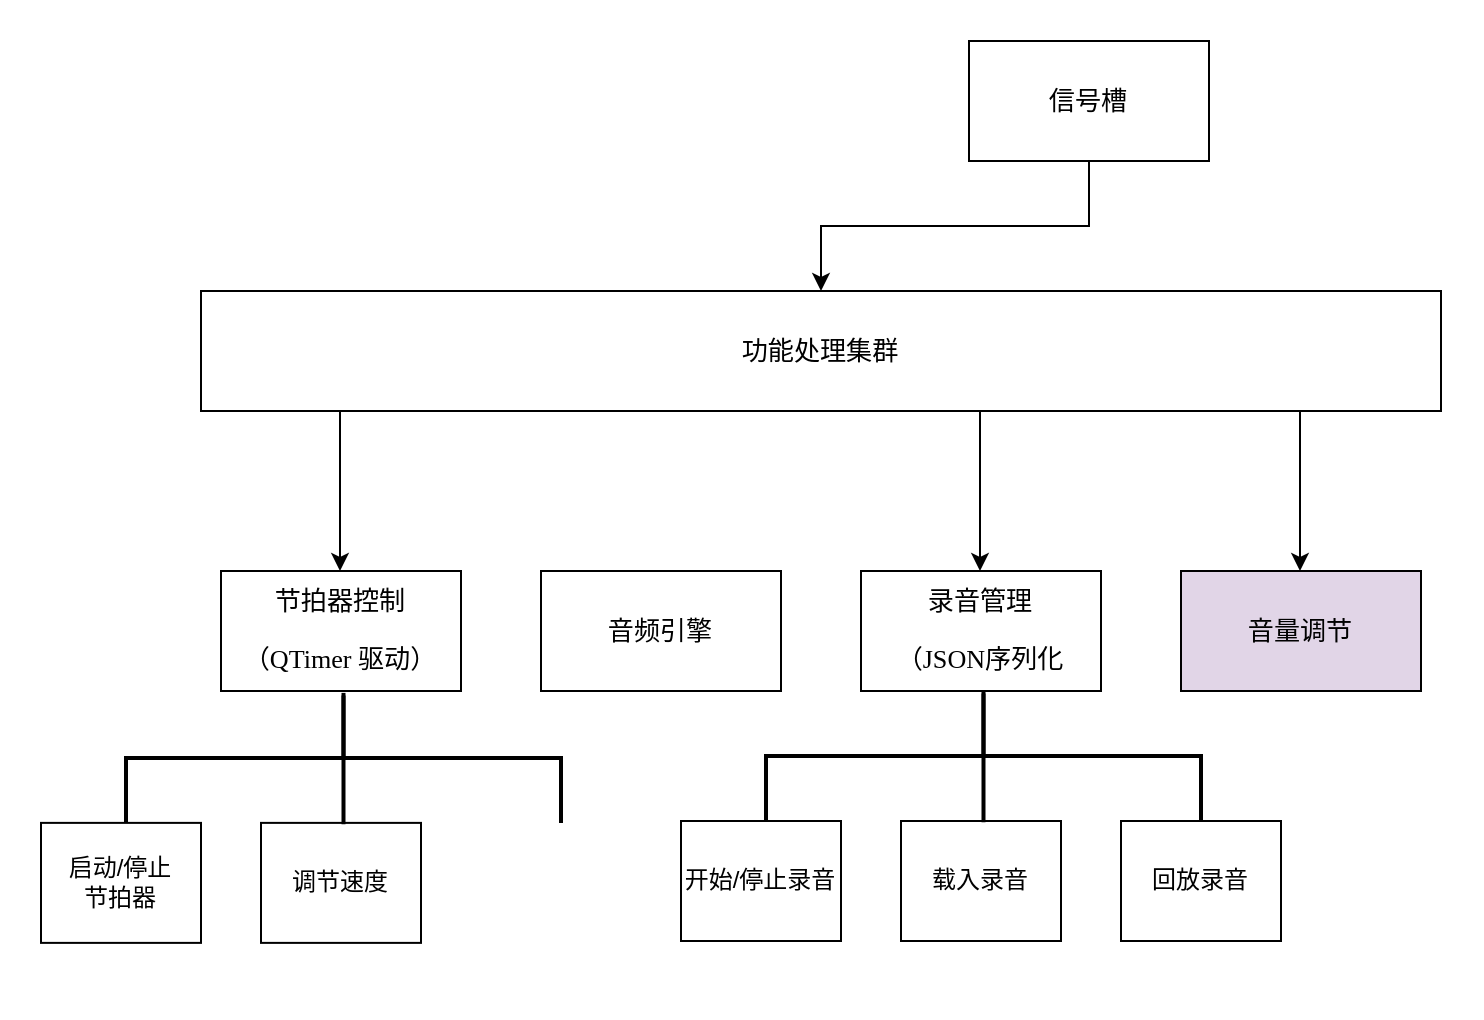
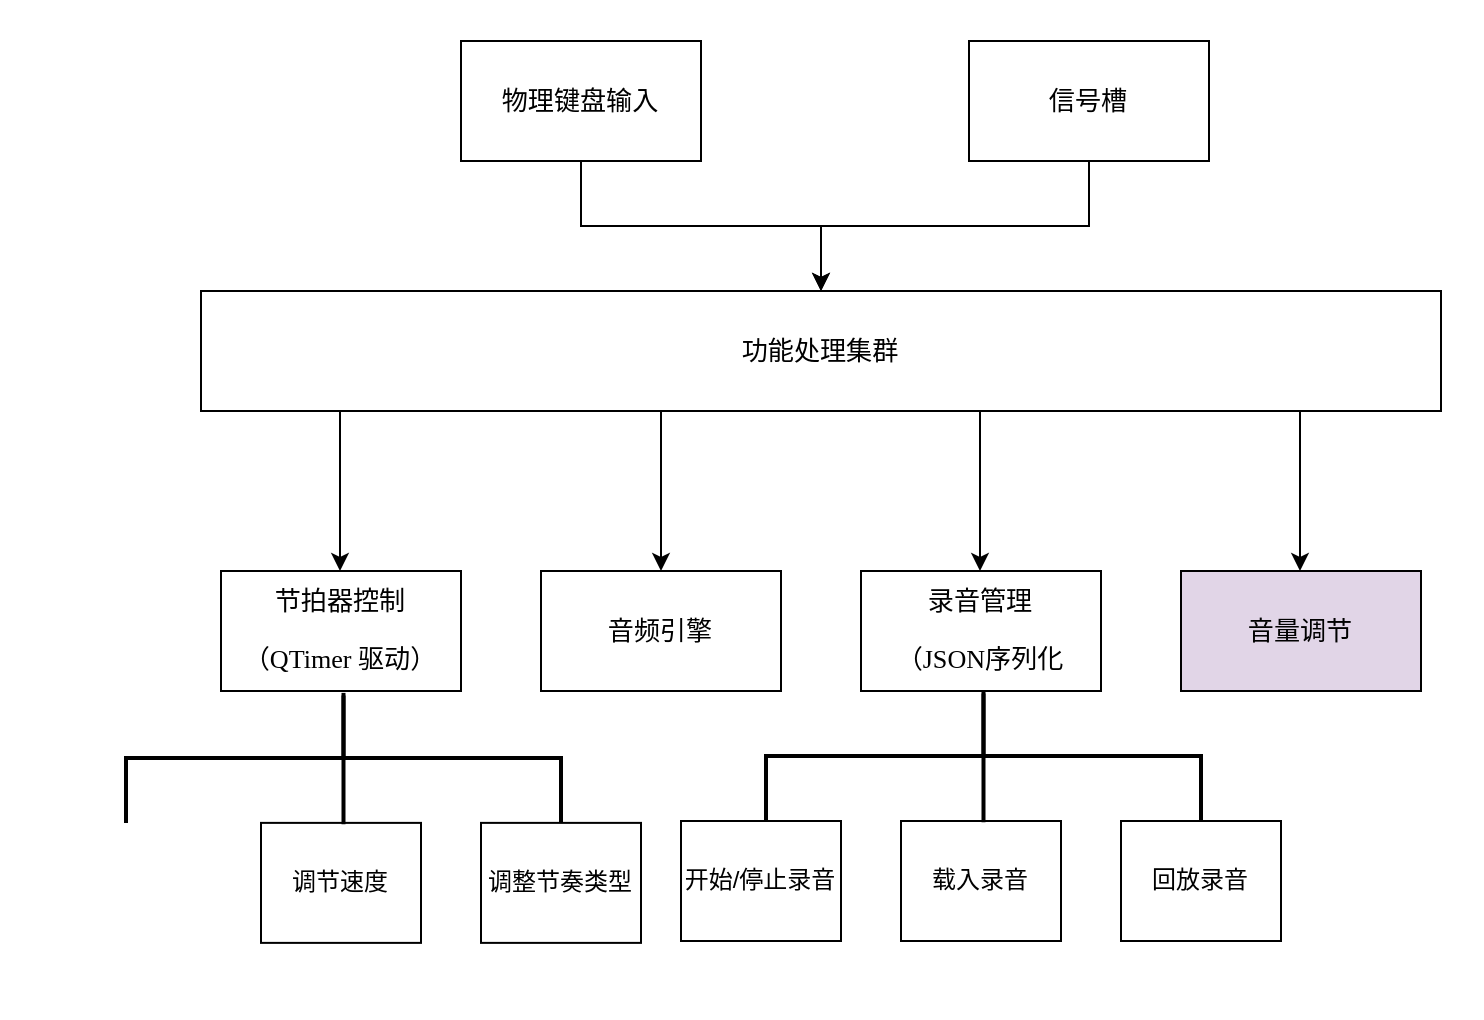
node "物理键盘输入": added
edge "物理键盘输入" -> "功能处理集群": added
edge "功能处理集群" -> "音频引擎": added
node "启动/停止 节拍器": removed
node "调整节奏类型": added
